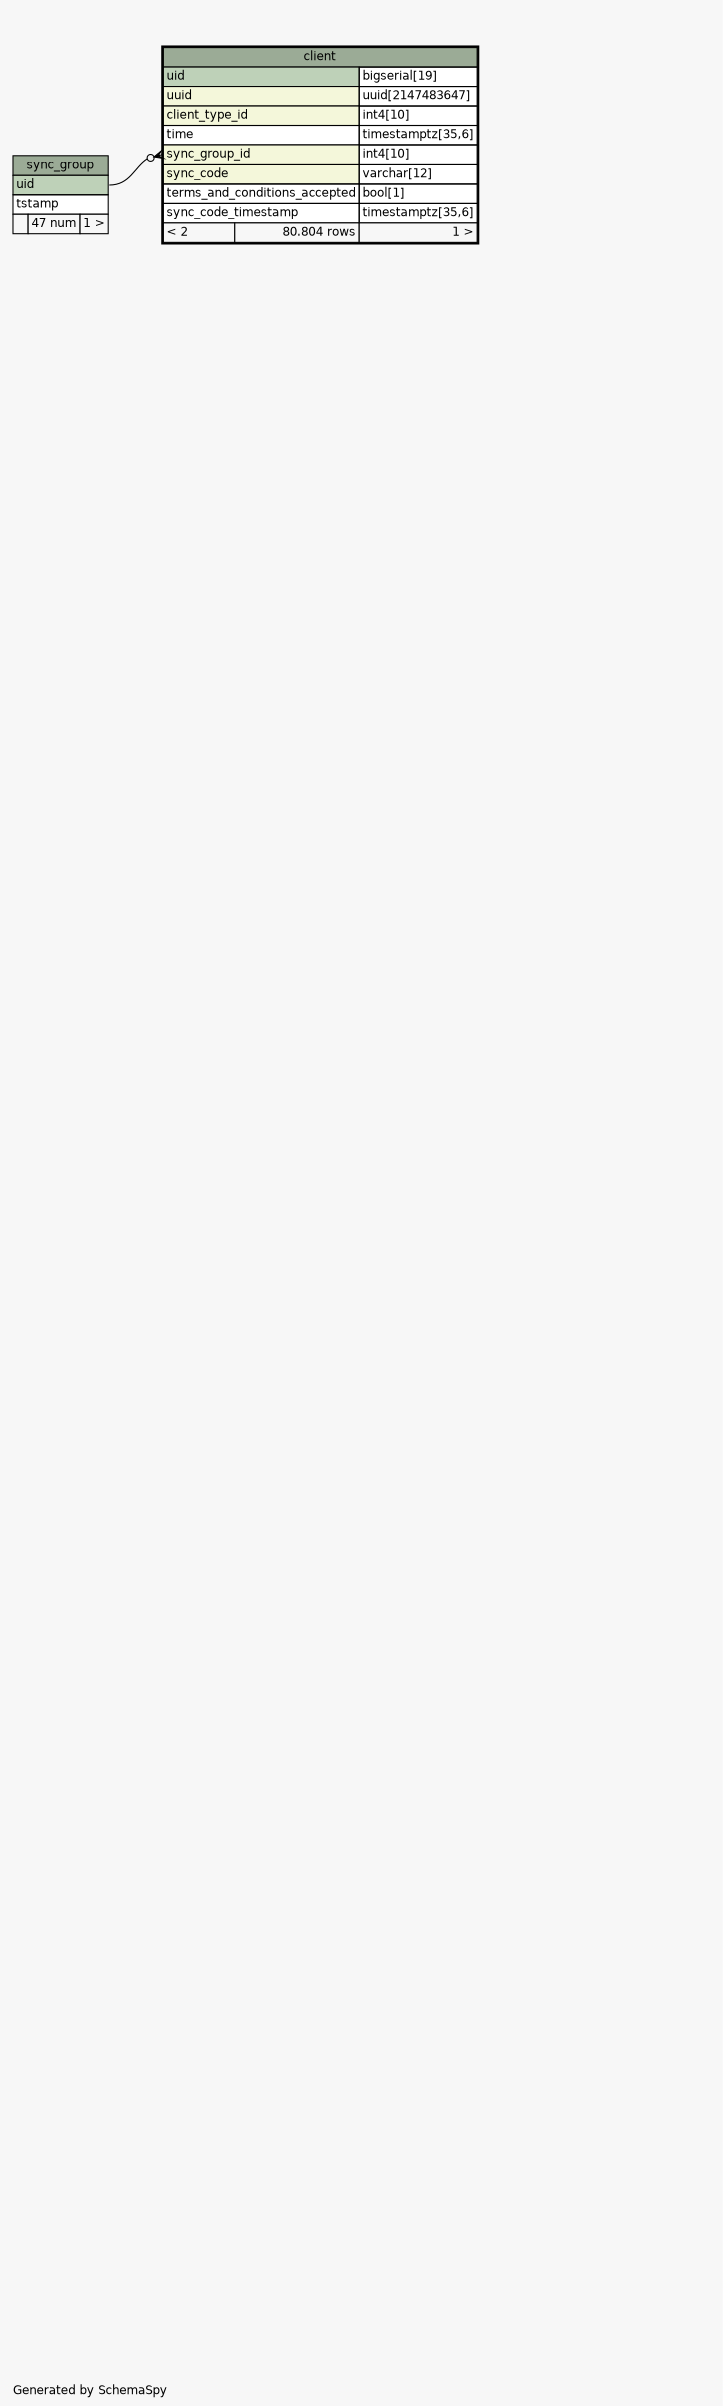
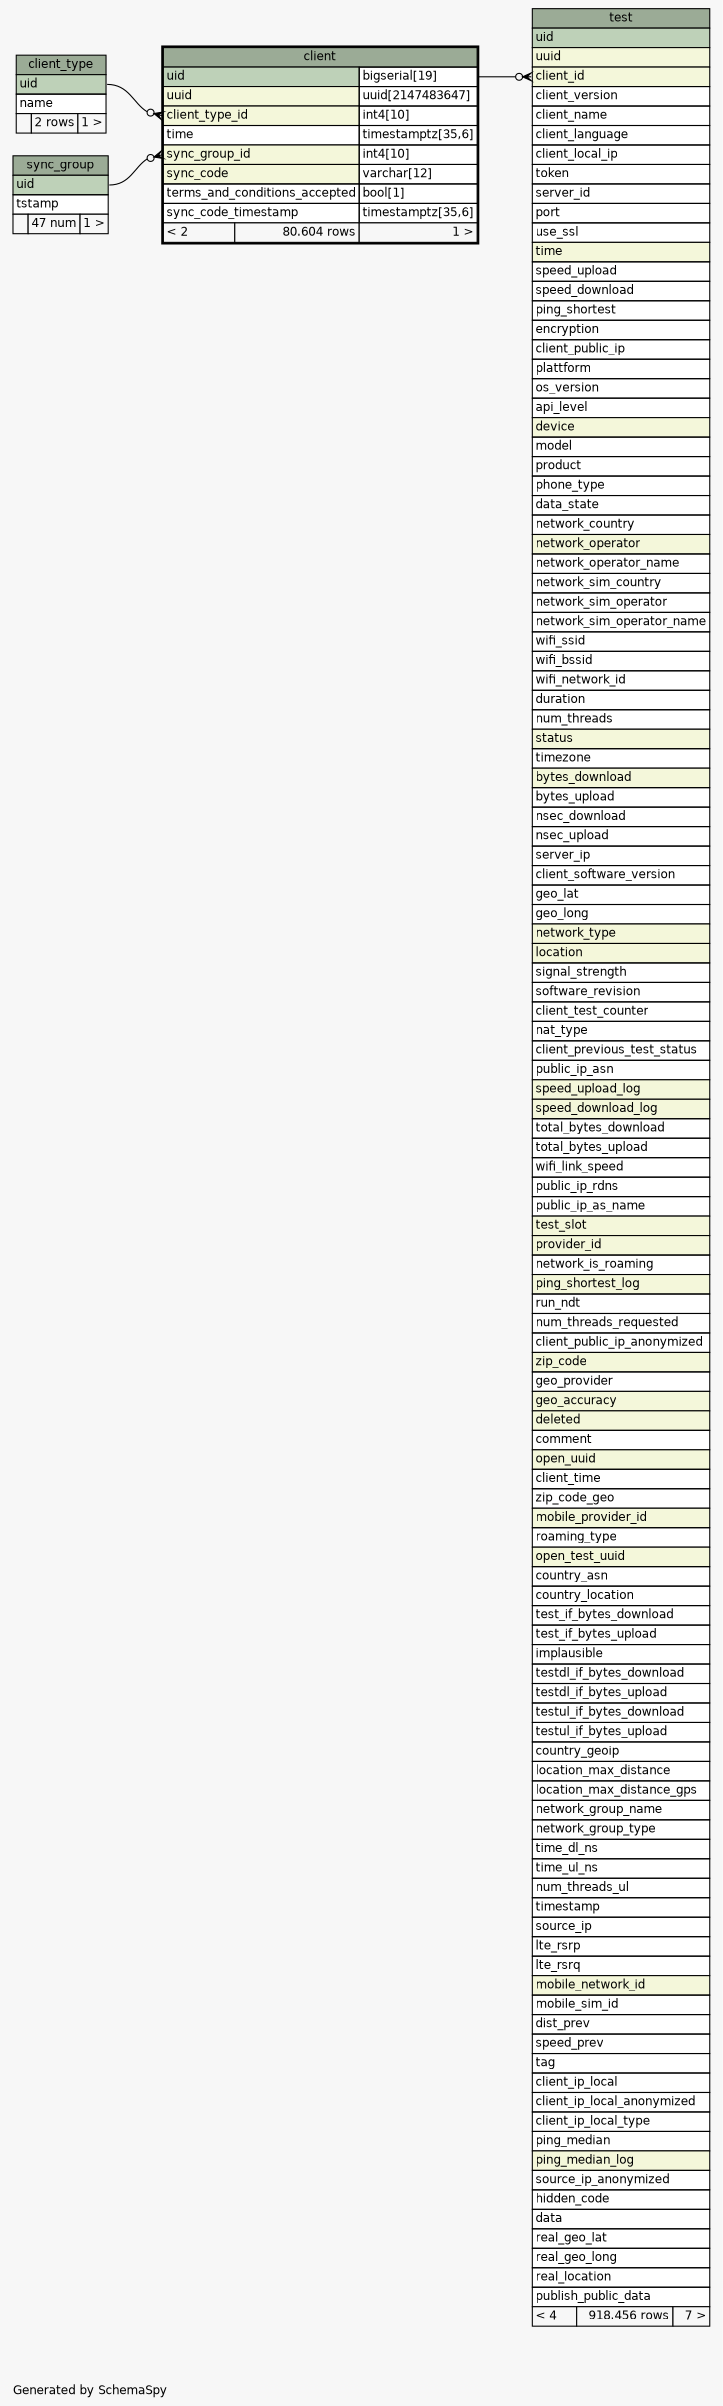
node "client_type": added
node "client": text "80.804 rows" -> "80.604 rows"
node "test": added
